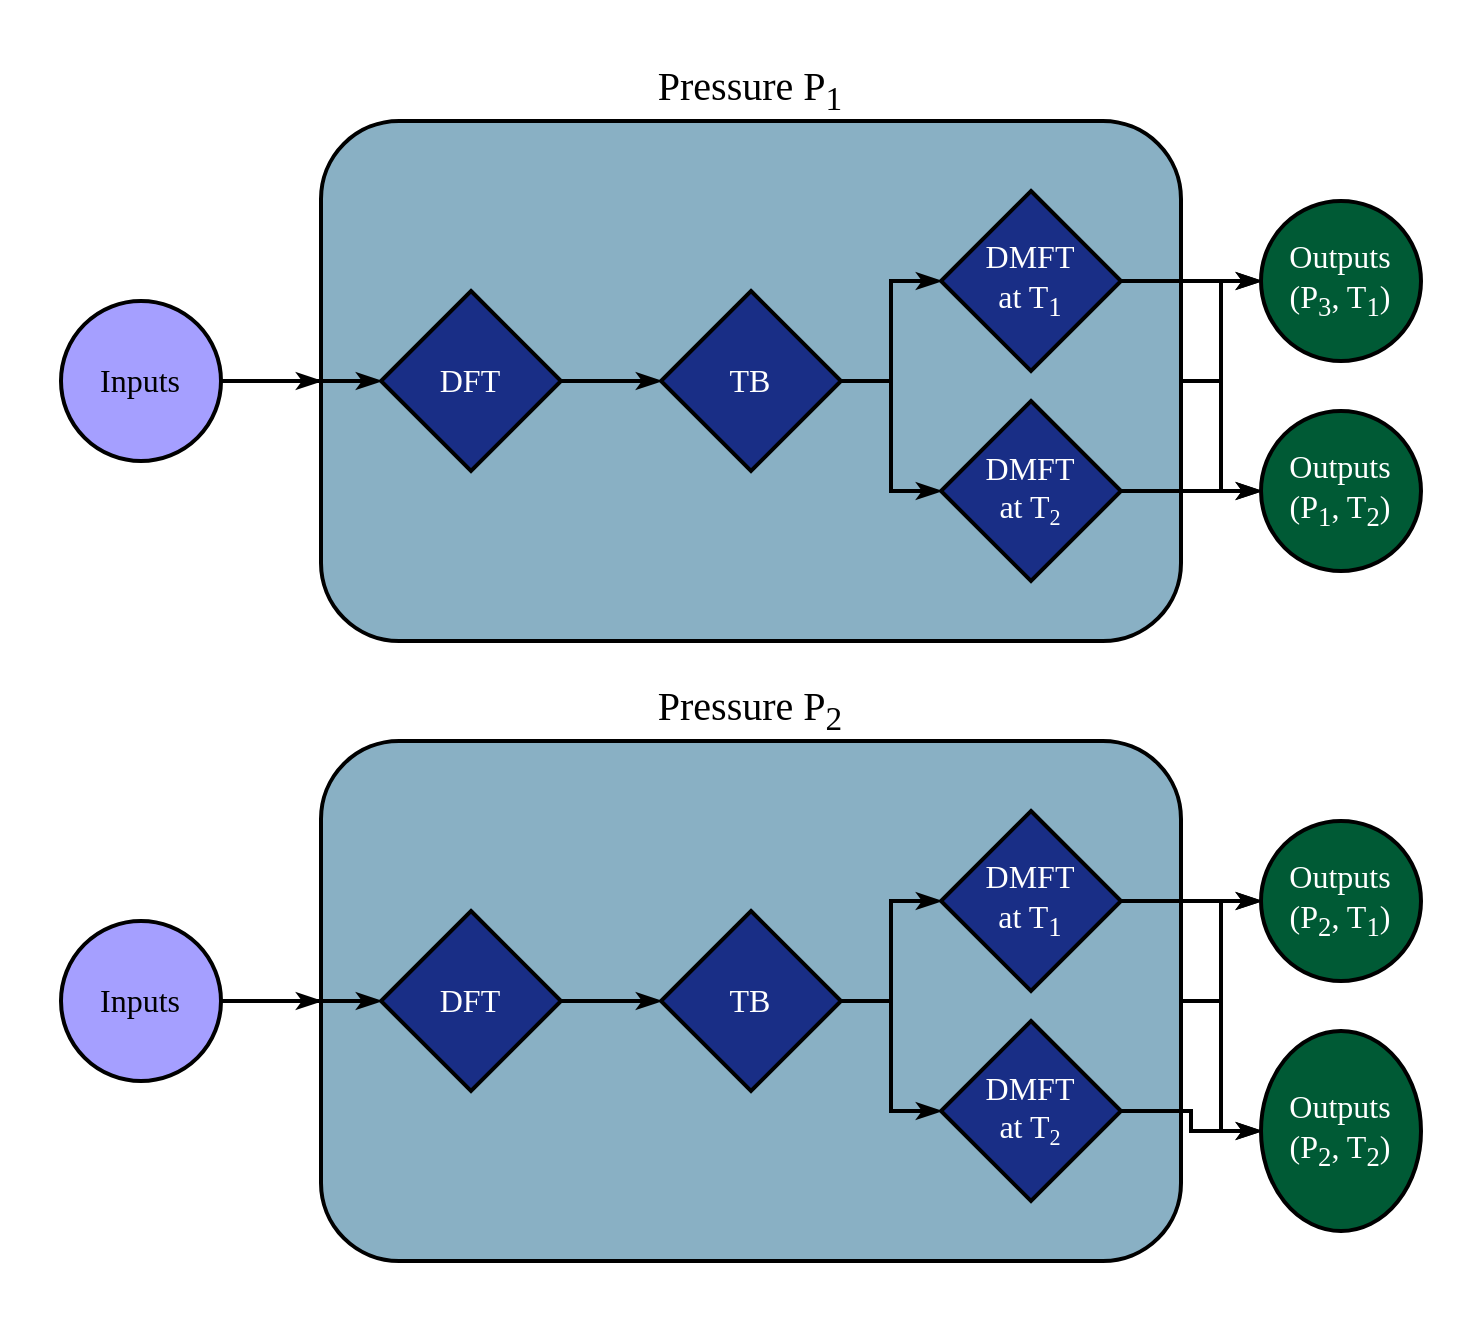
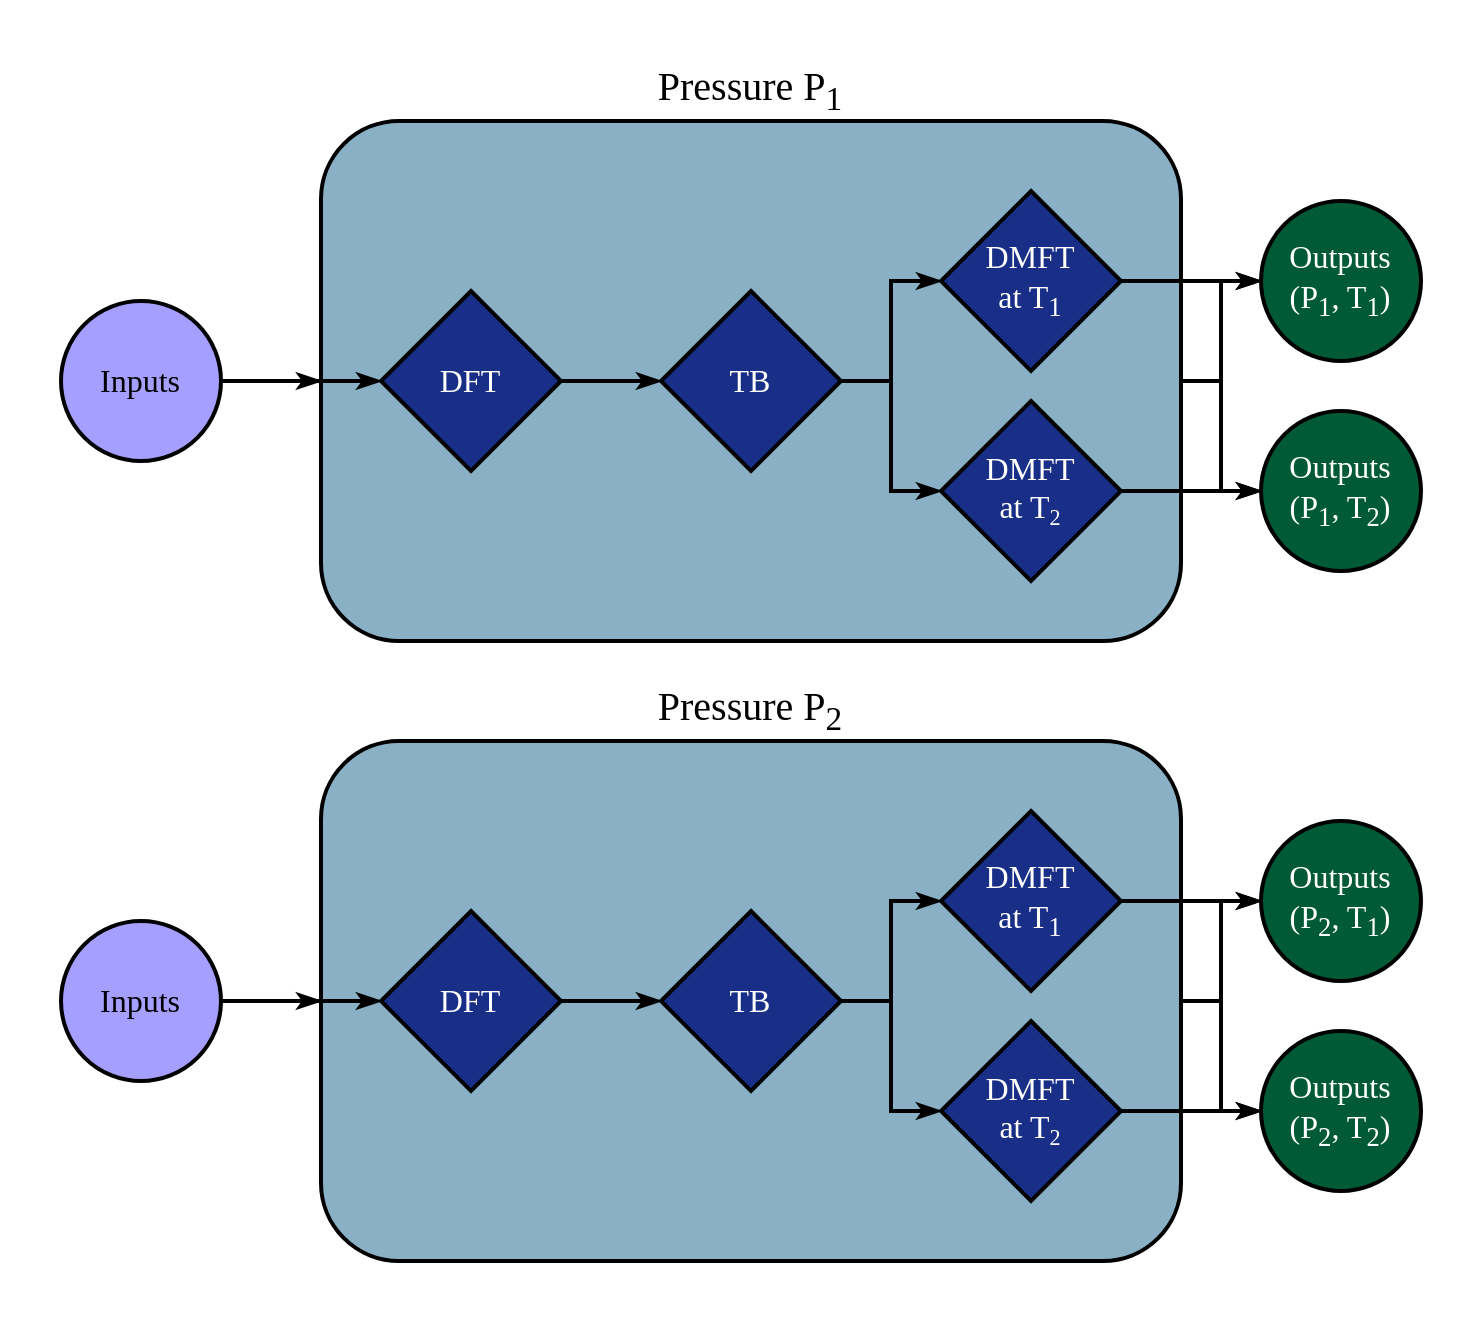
node "Outputs (P3, T1)": label "Outputs (P3, T1)" -> "Outputs (P1, T1)"
node "Outputs (P2, T2)": size 160x200 -> 160x160
